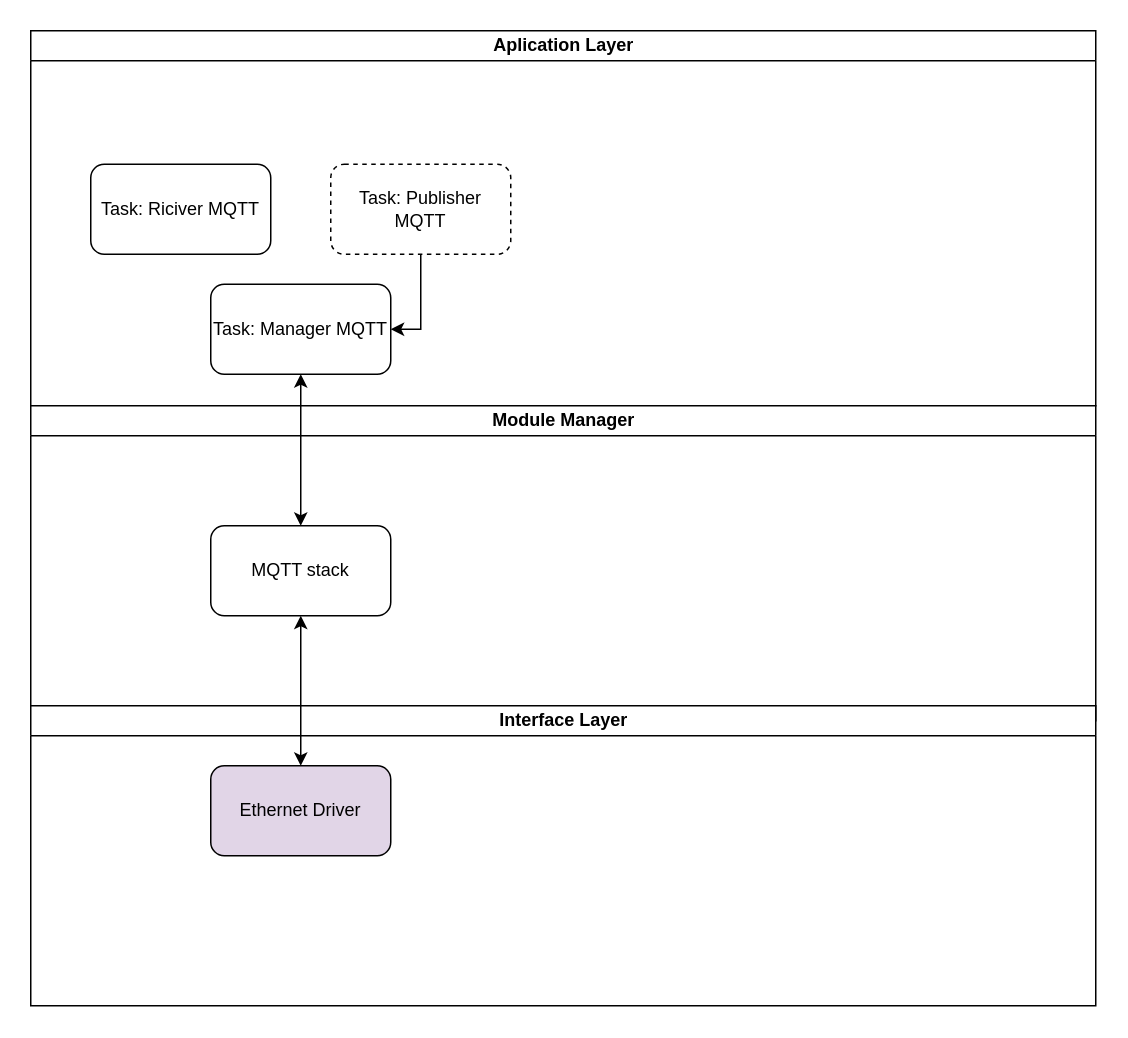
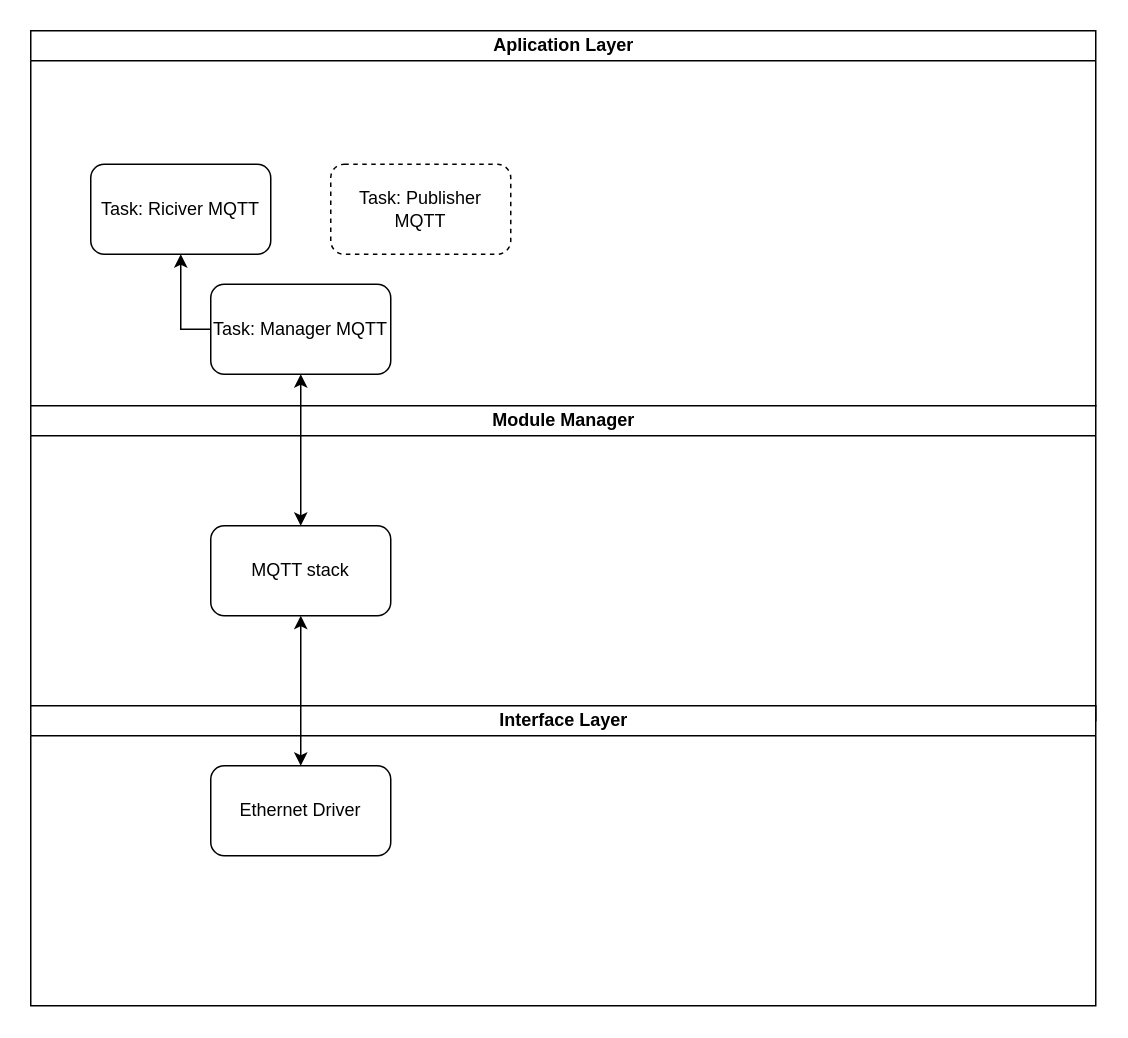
edge "Task: Publisher MQTT" -> "Task: Manager MQTT": removed
edge "Task: Manager MQTT" -> "Task: Riciver MQTT": added
node "Ethernet Driver": fillcolor #e1d5e7 -> #ffffff
